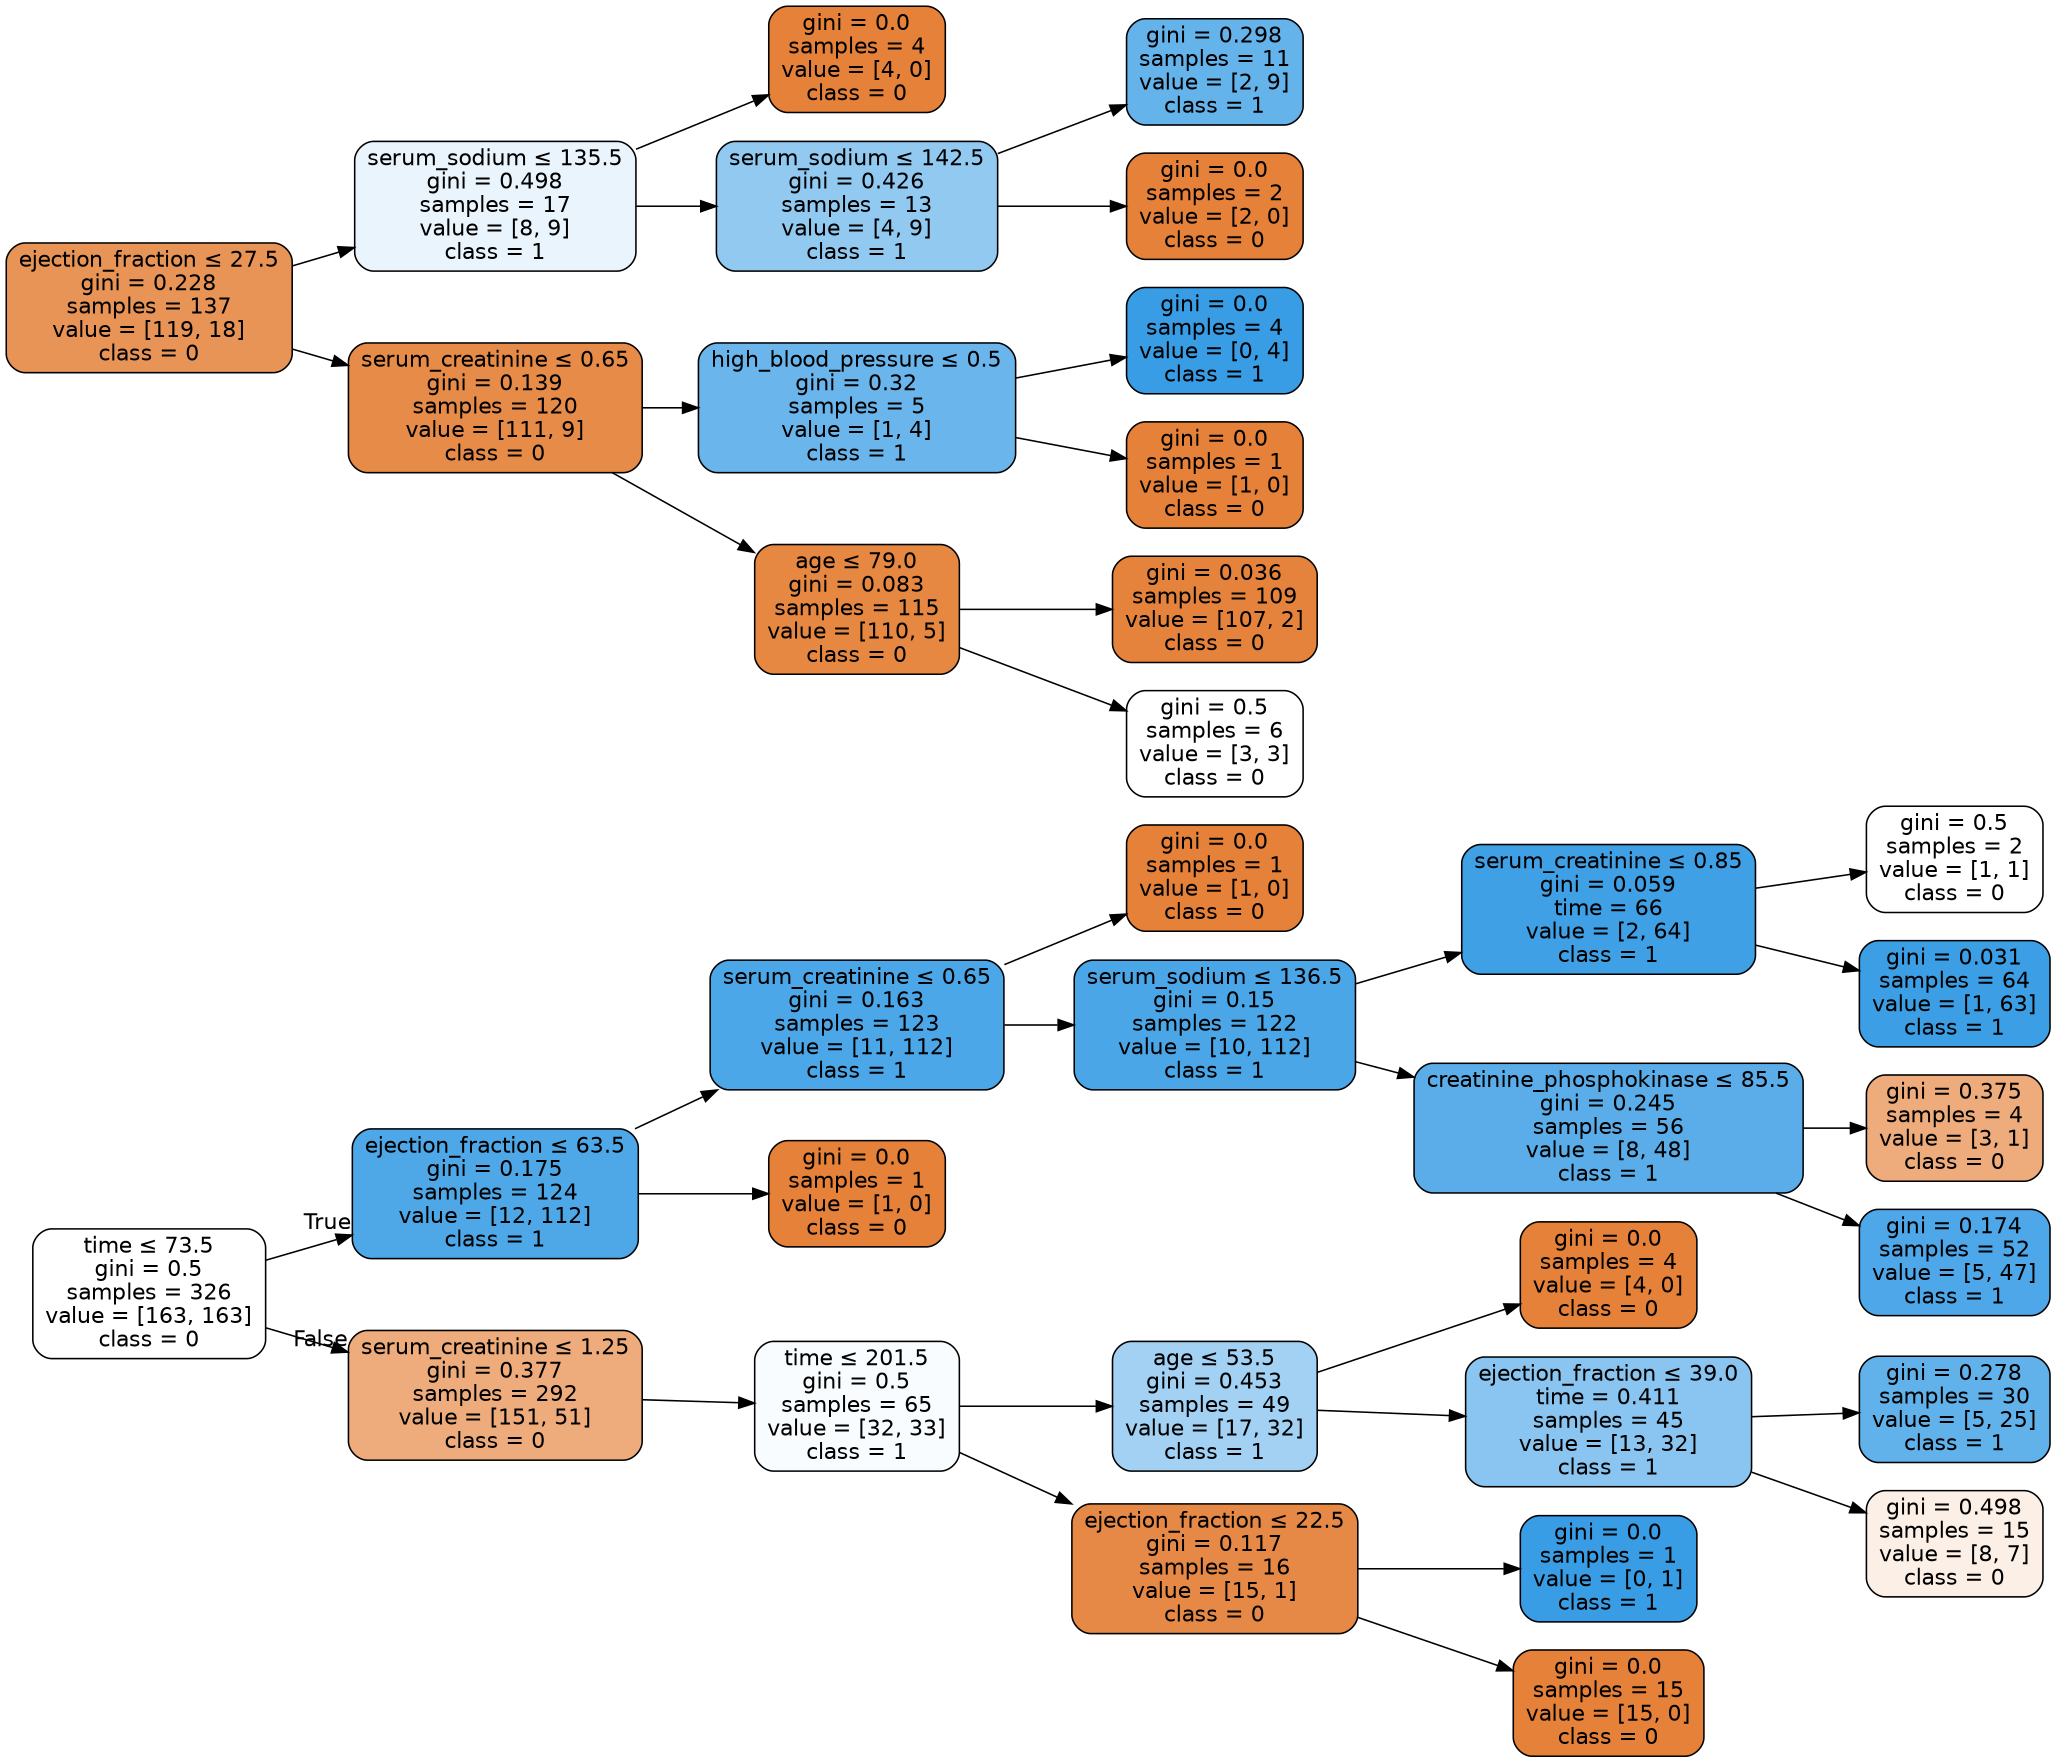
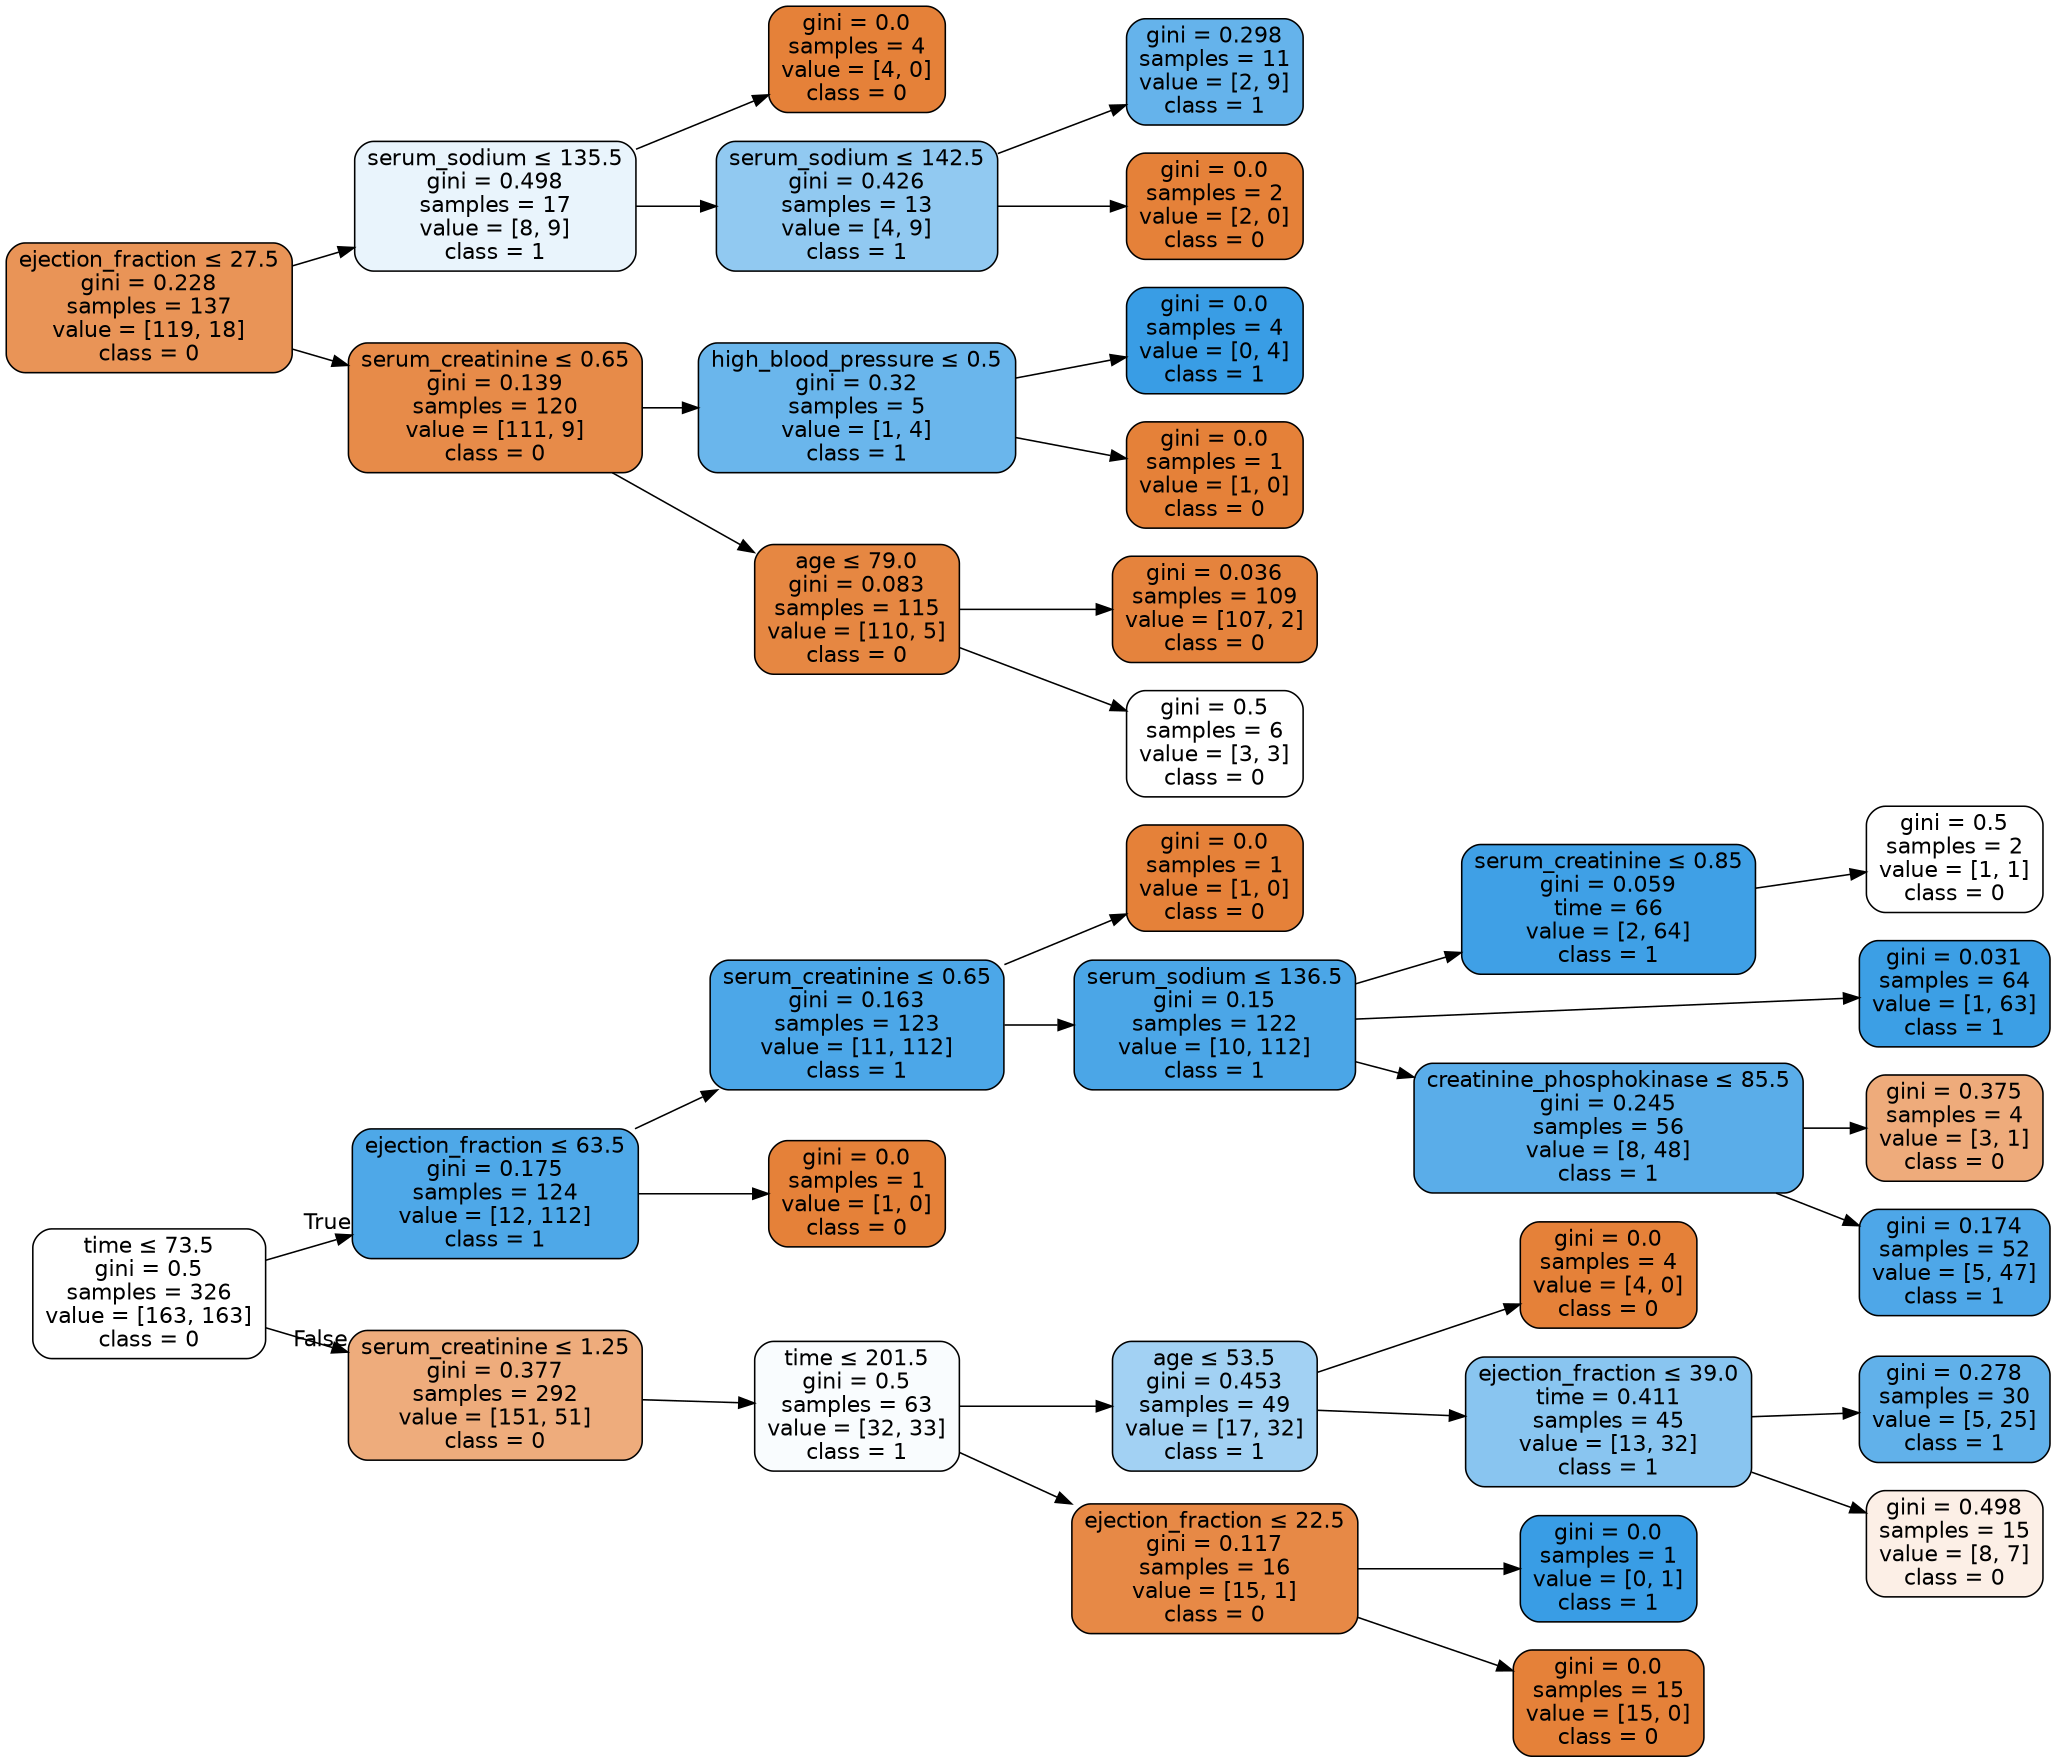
edge "serum_creatinine ≤ 0.85" -> "gini = 0.031": now "serum_sodium ≤ 136.5" -> "gini = 0.031"
node "time ≤ 201.5": text "samples = 65" -> "samples = 63"
